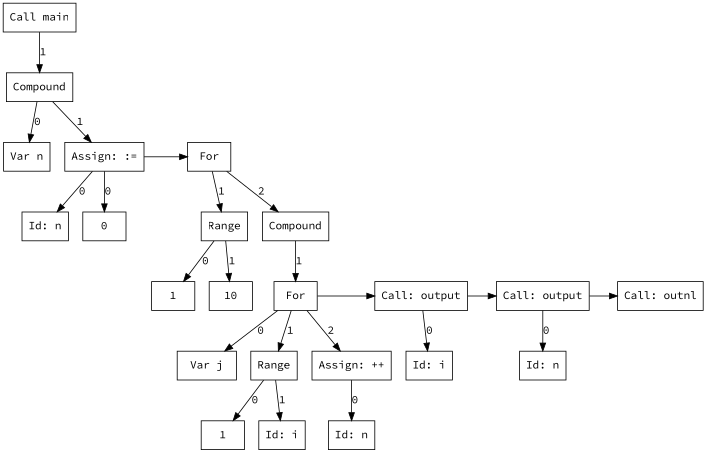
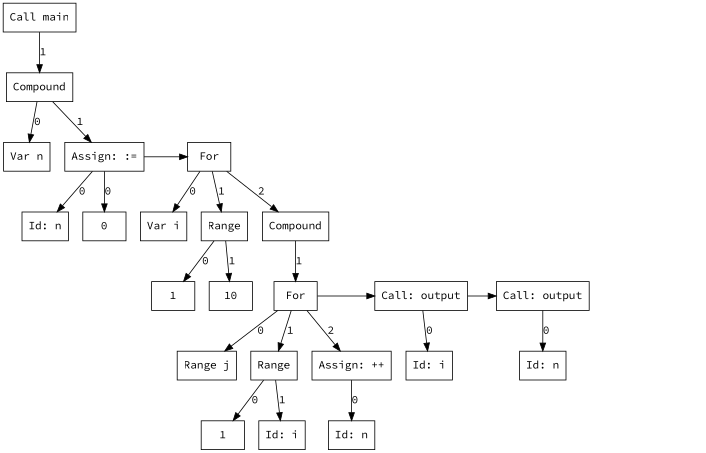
node "Var i": added
node "Call: outnl": removed
node "Var j": label "Var j" -> "Range j"
